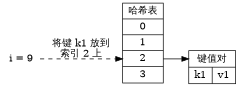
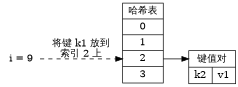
node "键值对": text "k1" -> "k2"
